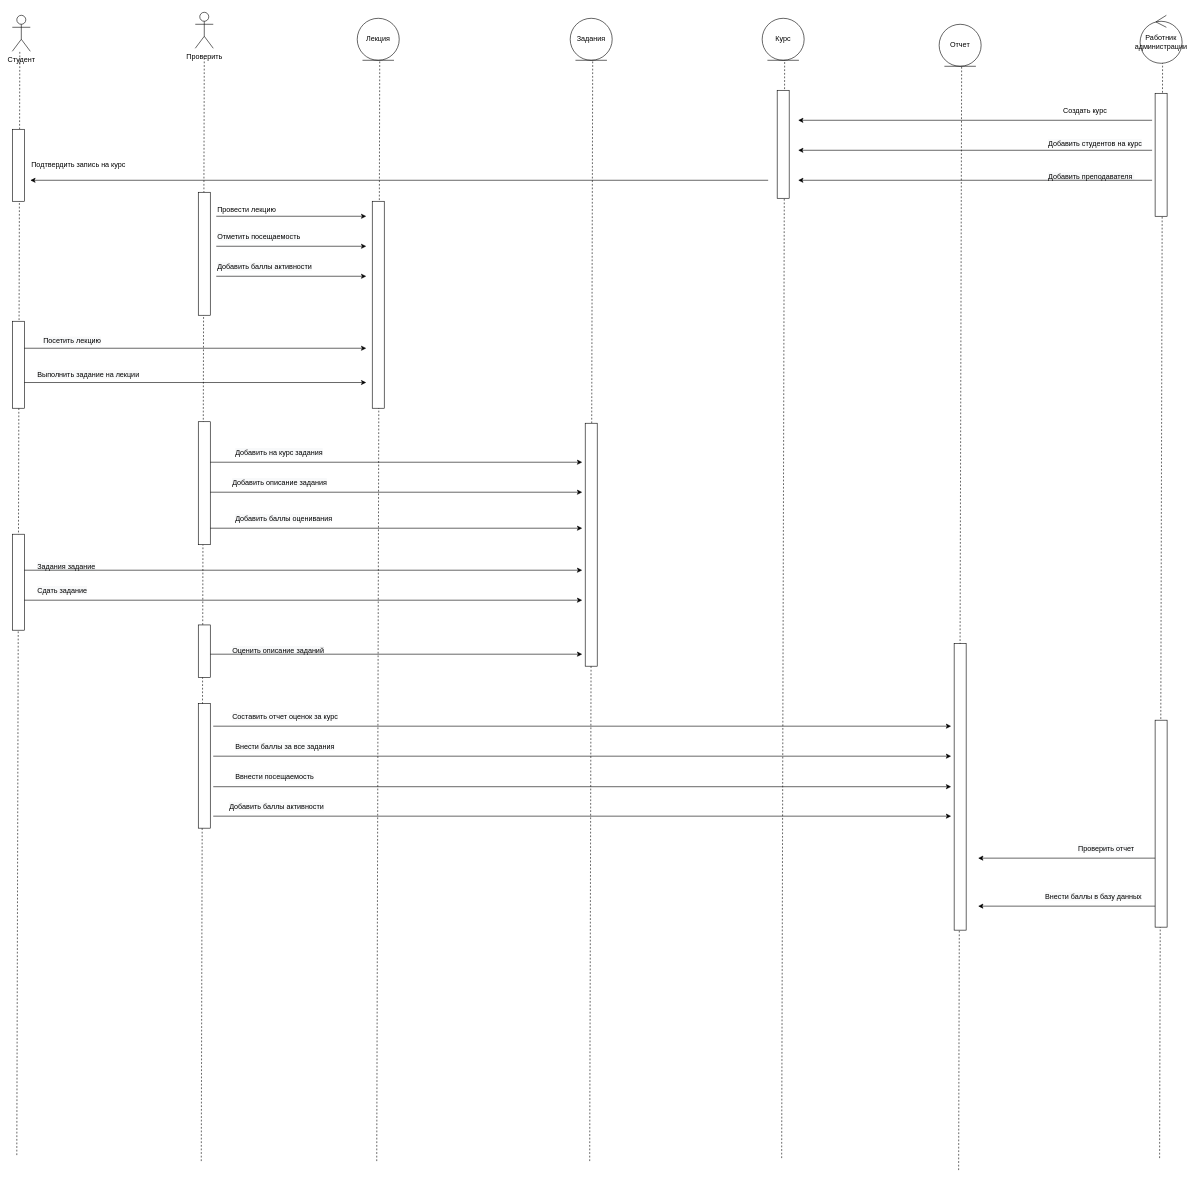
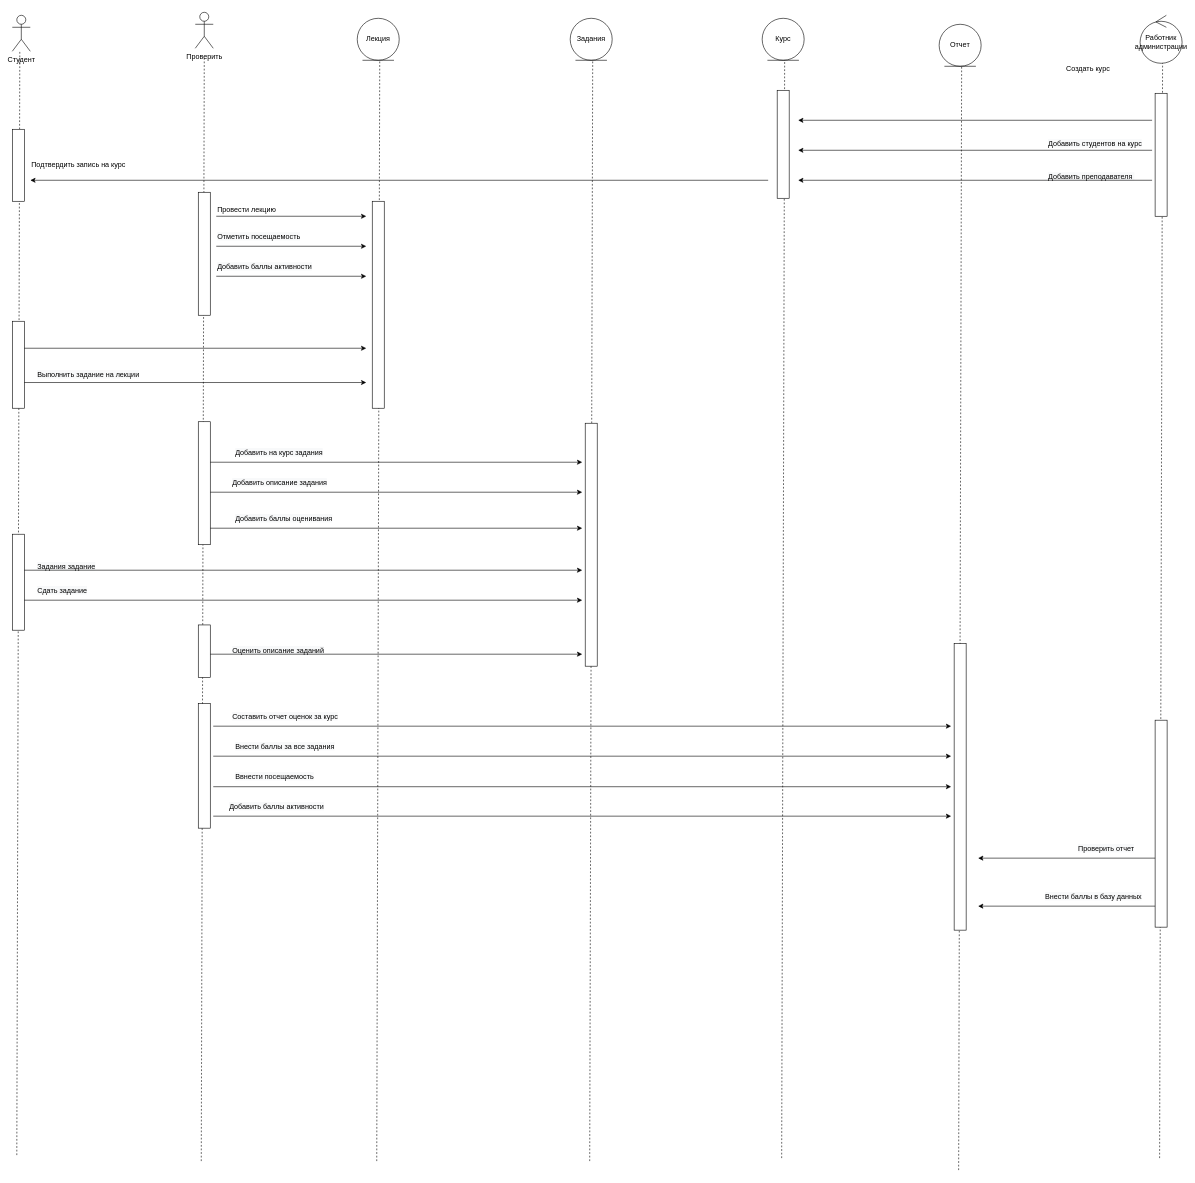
node "Создать курс": moved (1092, 111) -> (1095, 69)
node "Посетить лекцию": removed
